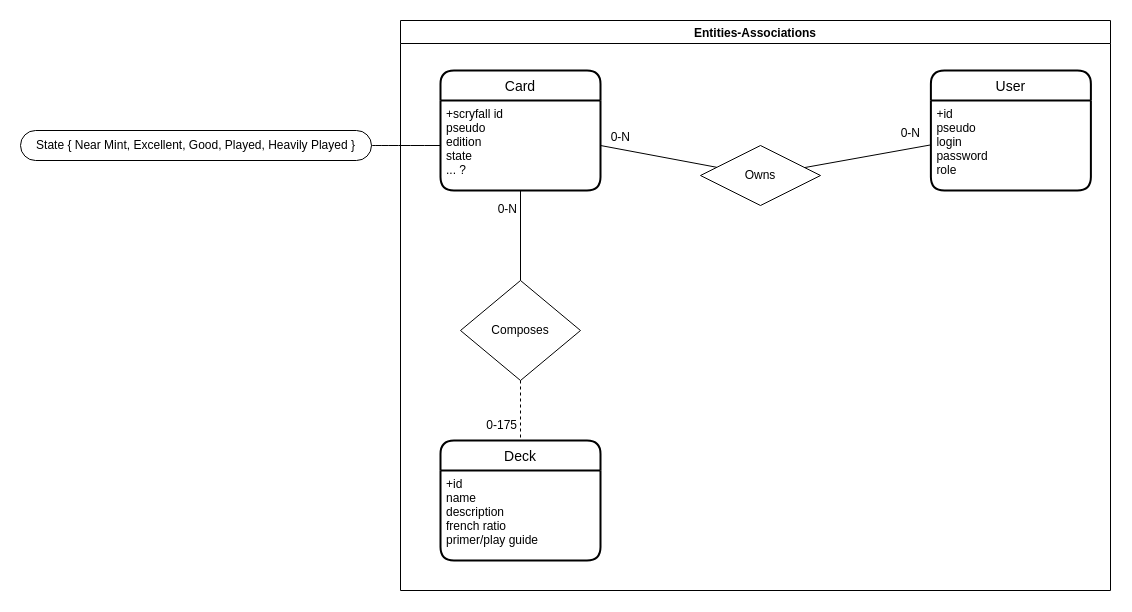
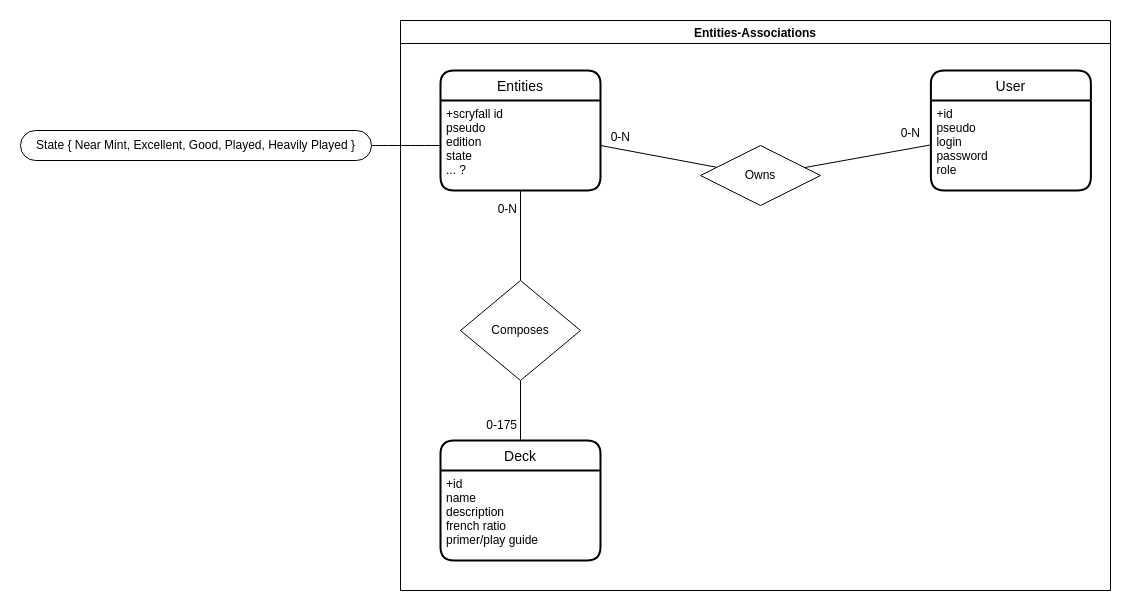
node "Card": label "Card" -> "Entities"
edge "Composes" -- "Deck": style dashed -> solid
